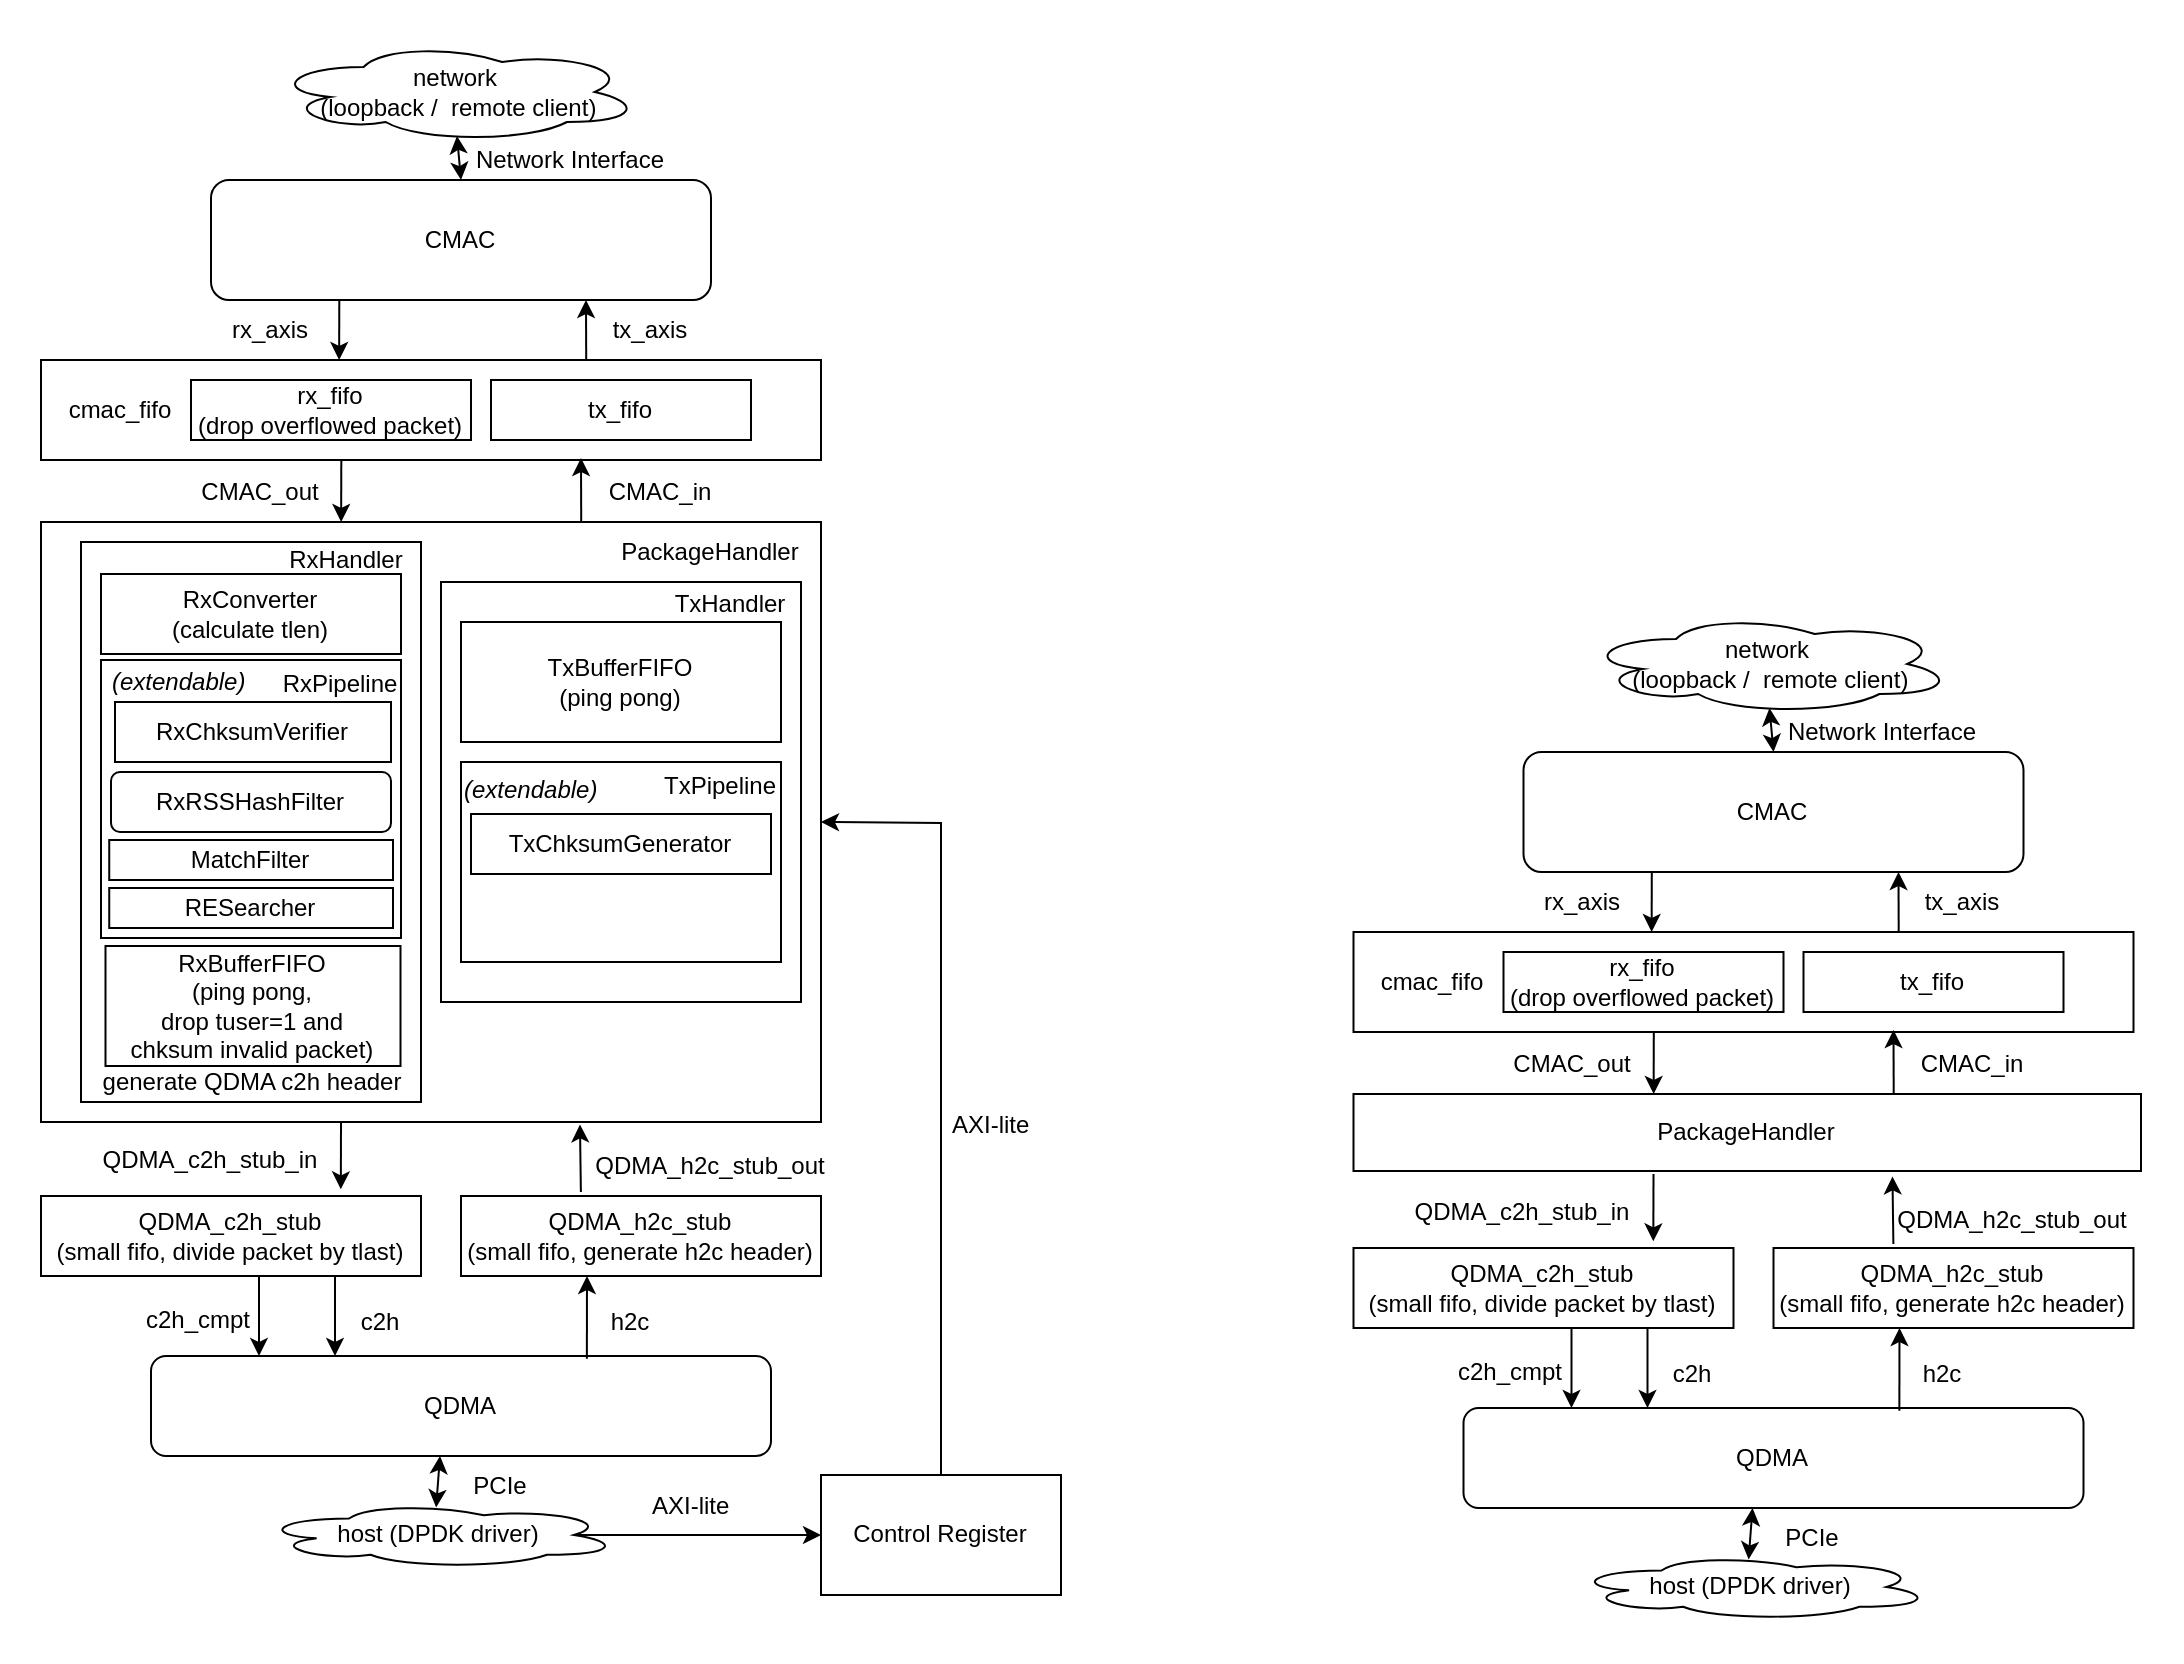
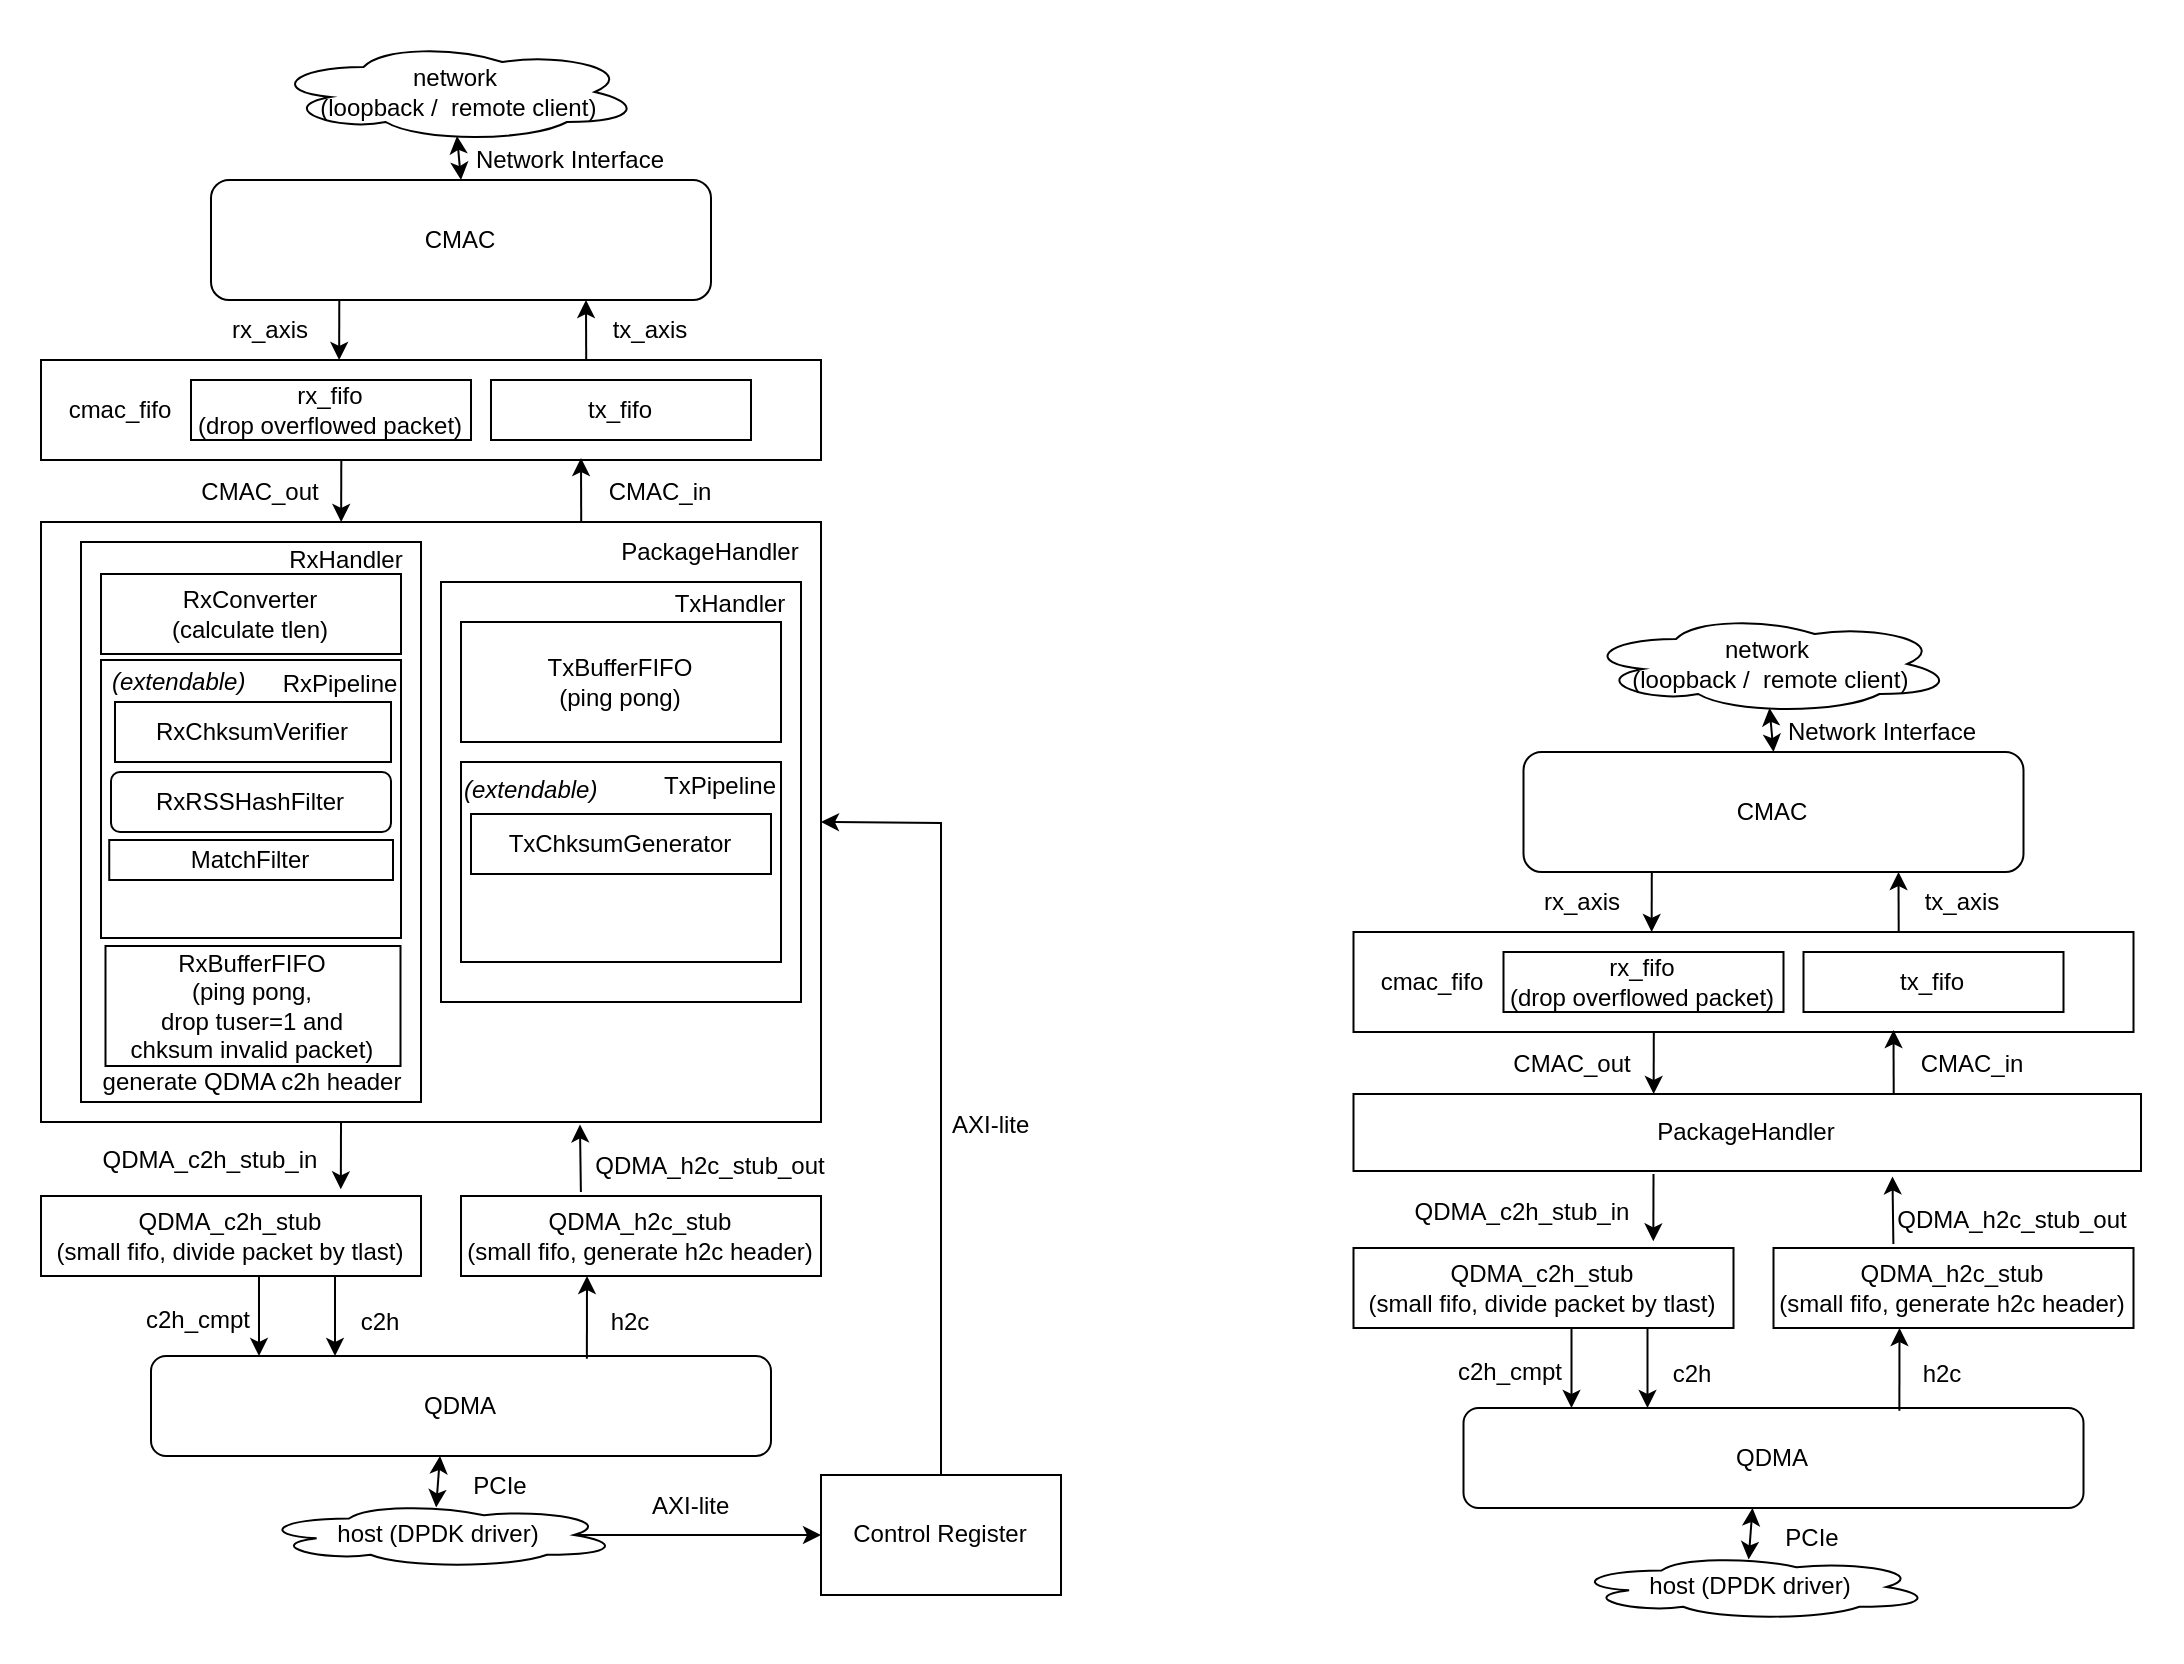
node "RESearcher": removed
